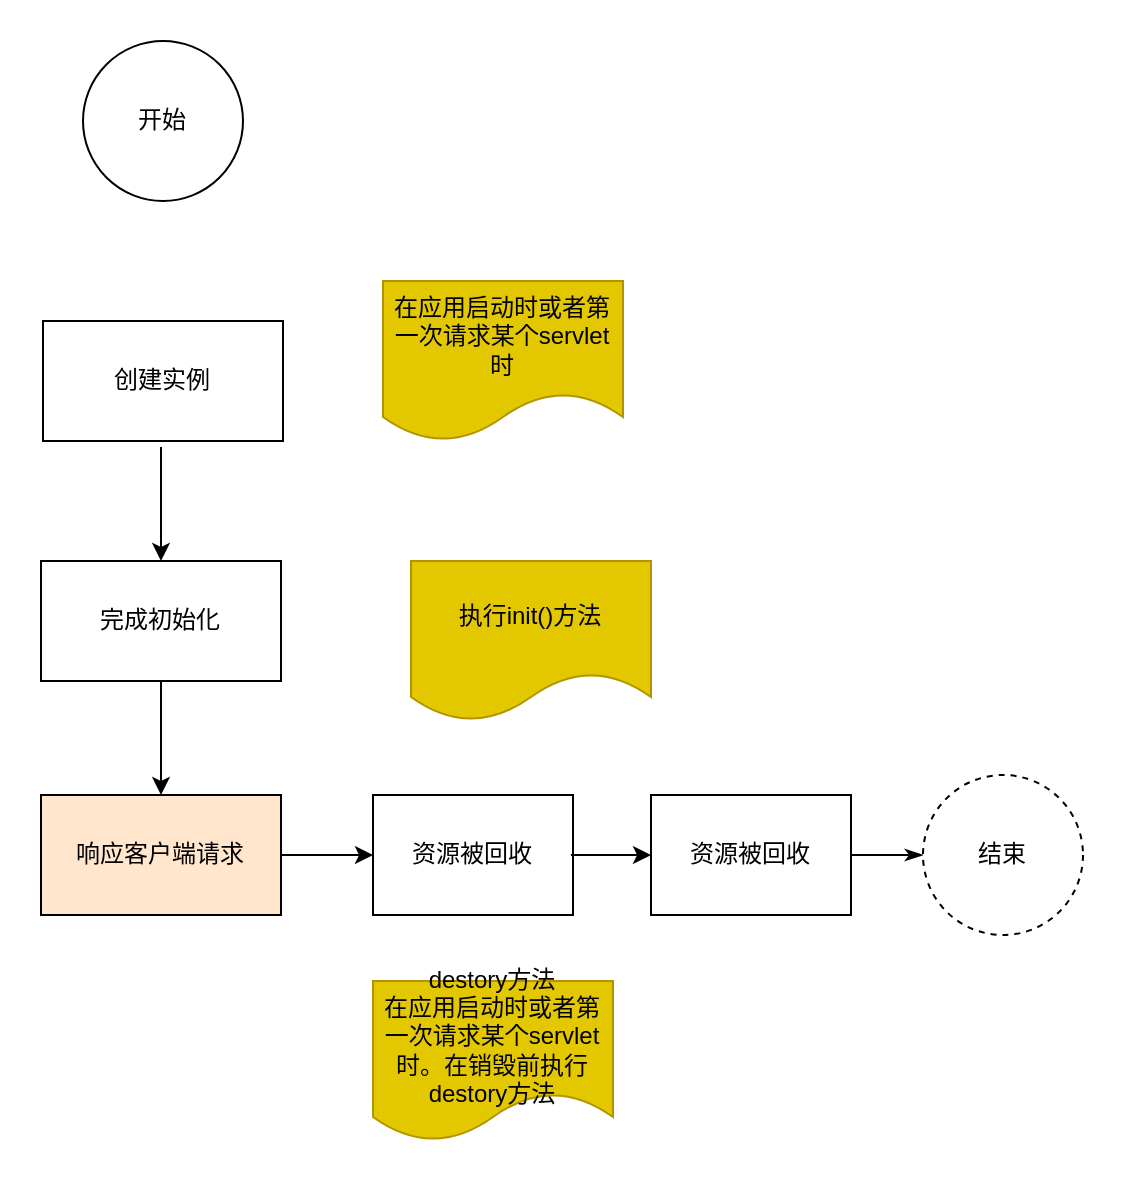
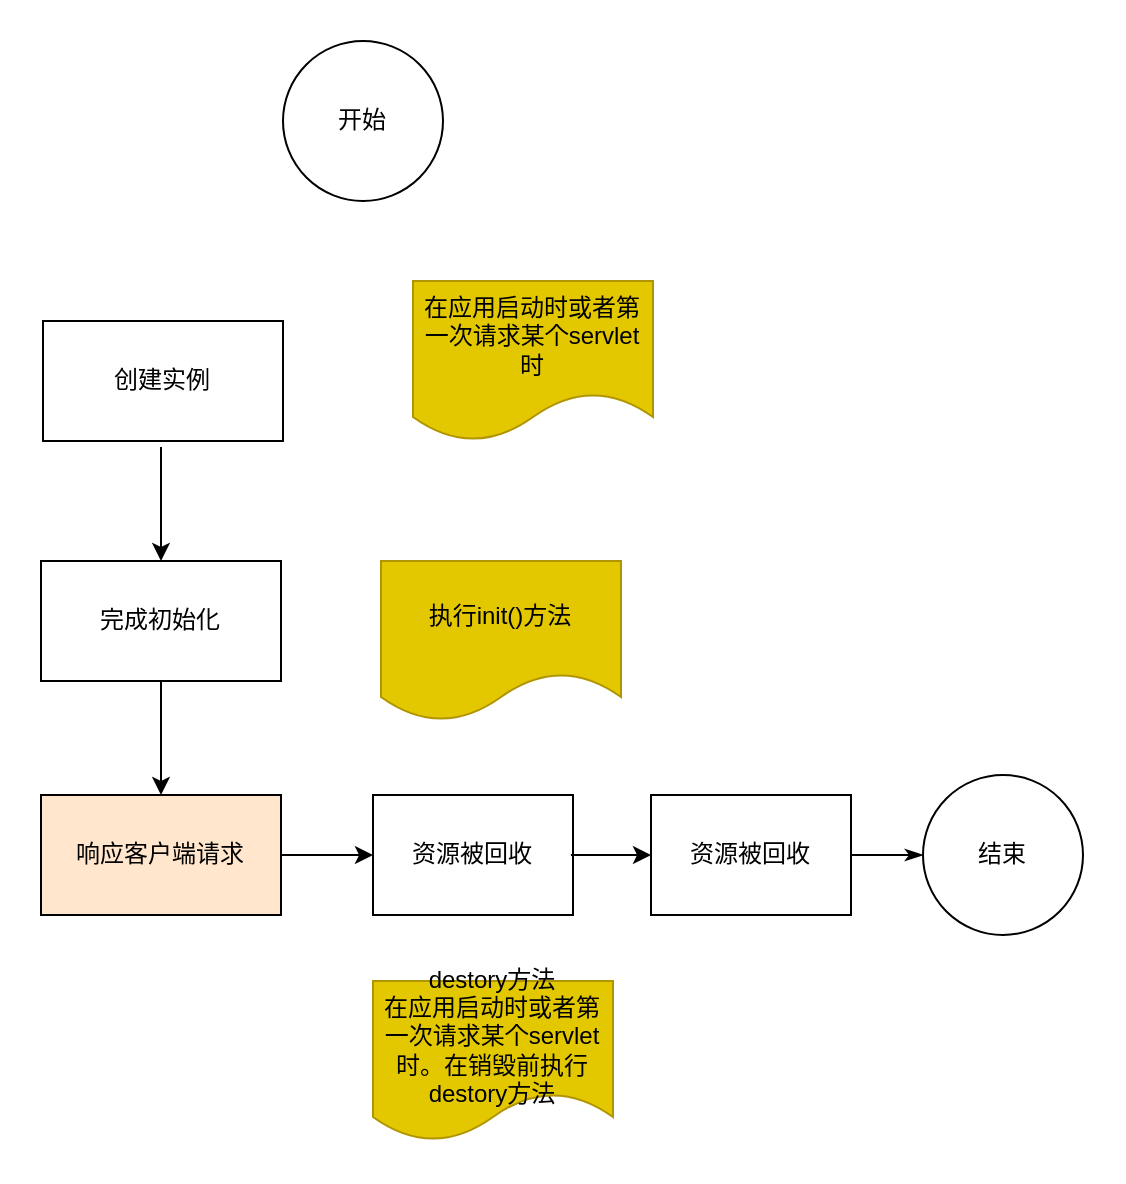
node "开始": moved (163, 121) -> (363, 121)
node "在应用启动时或者第一次请求某个servlet时": moved (503, 361) -> (533, 361)
node "执行init()方法": moved (531, 641) -> (501, 641)
node "结束": style dashed -> solid
